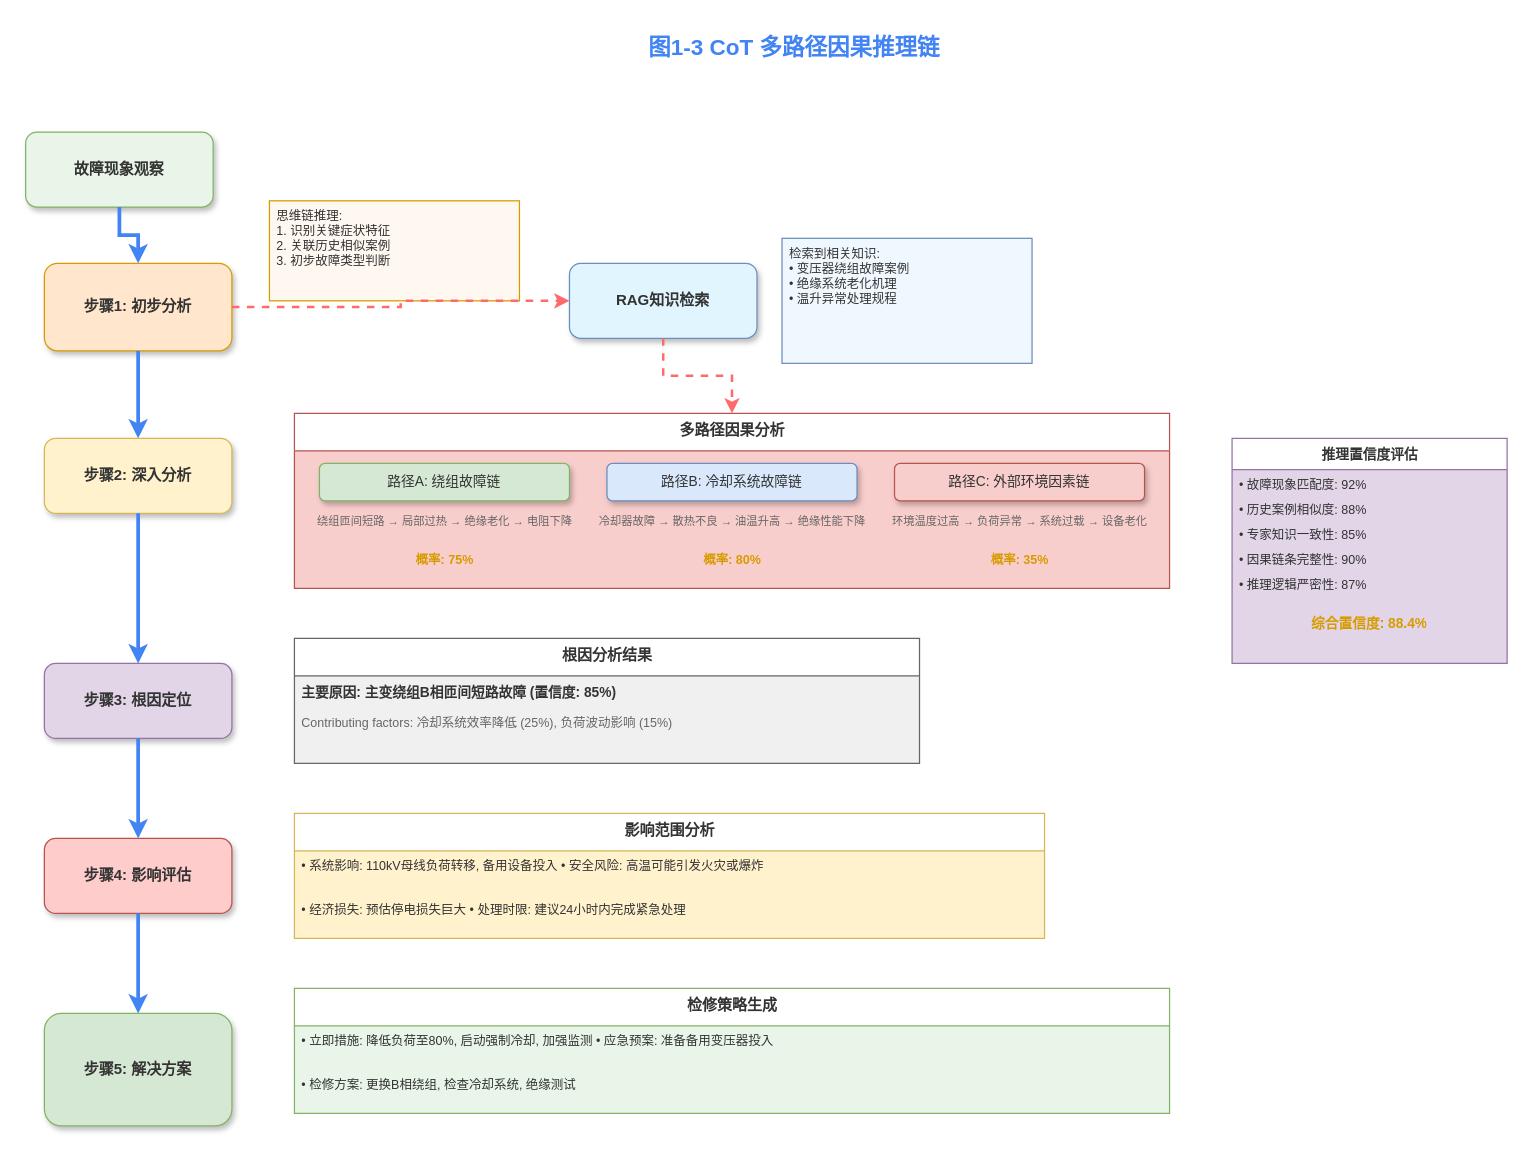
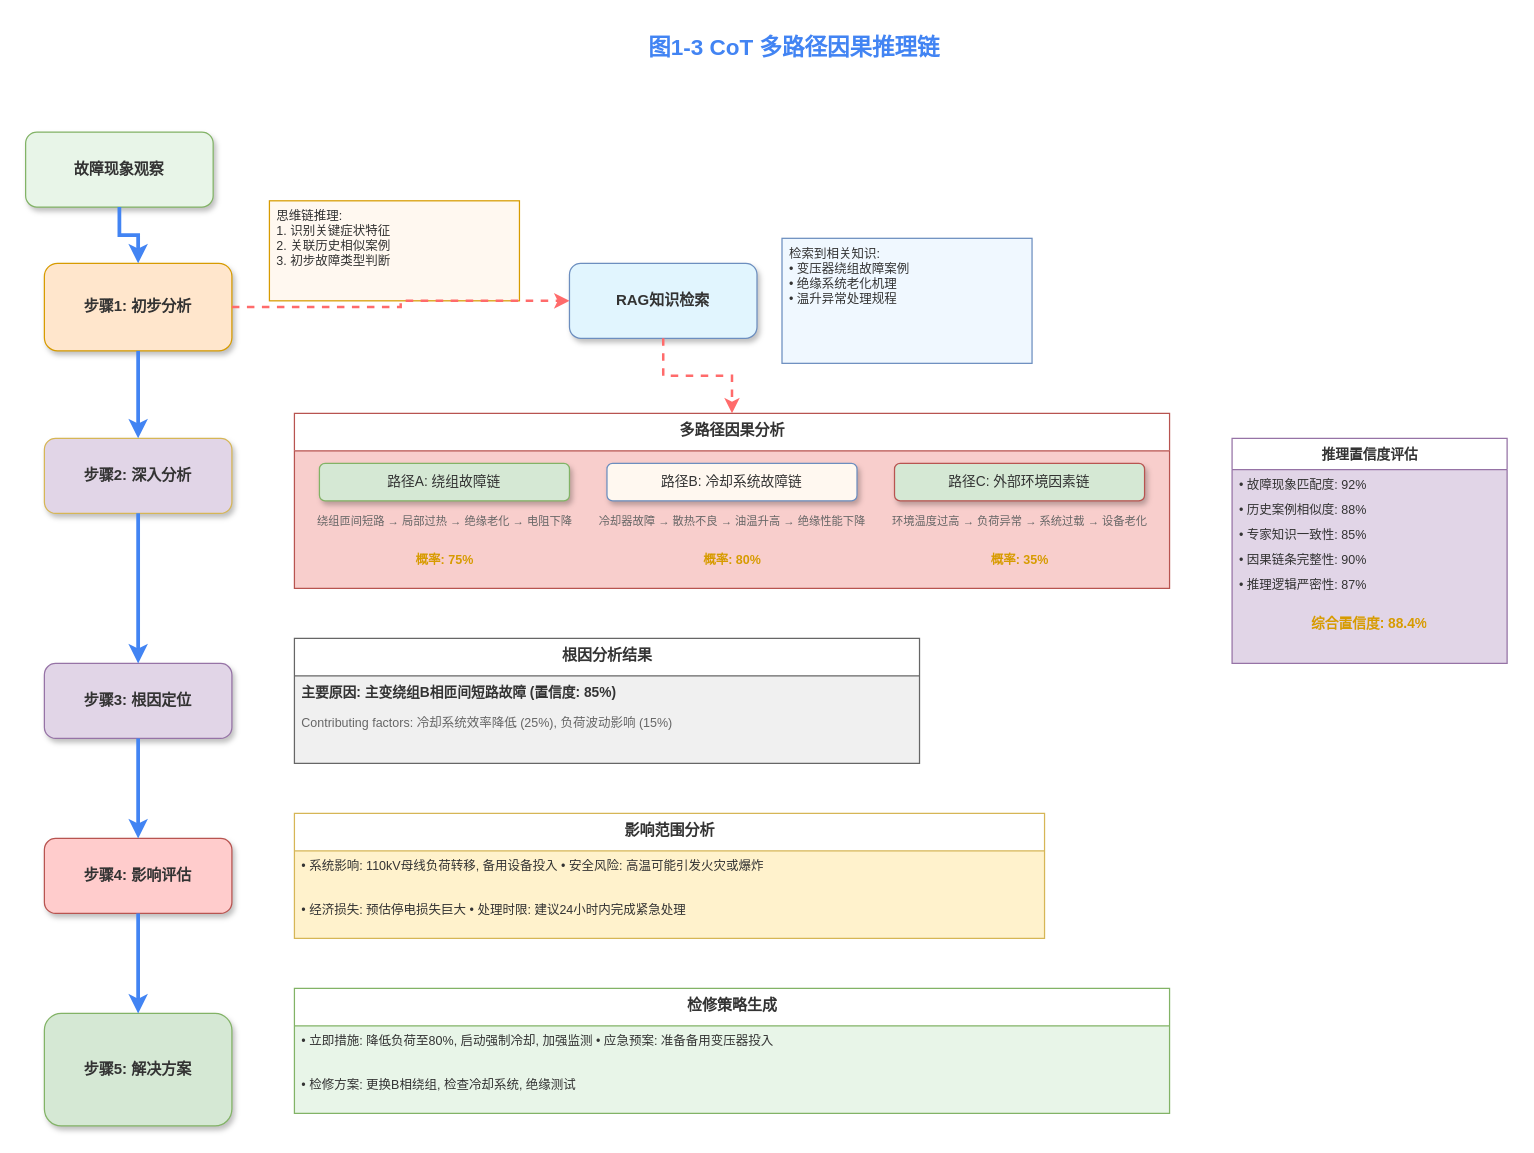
node "步骤2: 深入分析": fillcolor #fff2cc -> #e1d5e7
node "路径B: 冷却系统故障链": fillcolor #dae8fc -> #fff8f0
node "路径C: 外部环境因素链": fillcolor #f8cecc -> #d5e8d4
